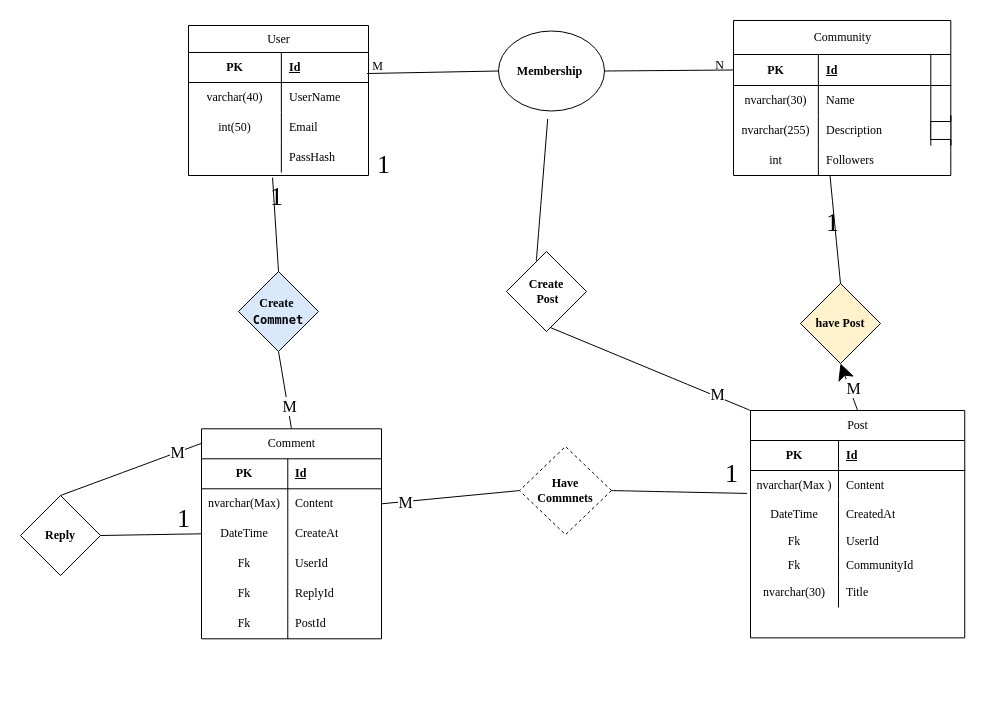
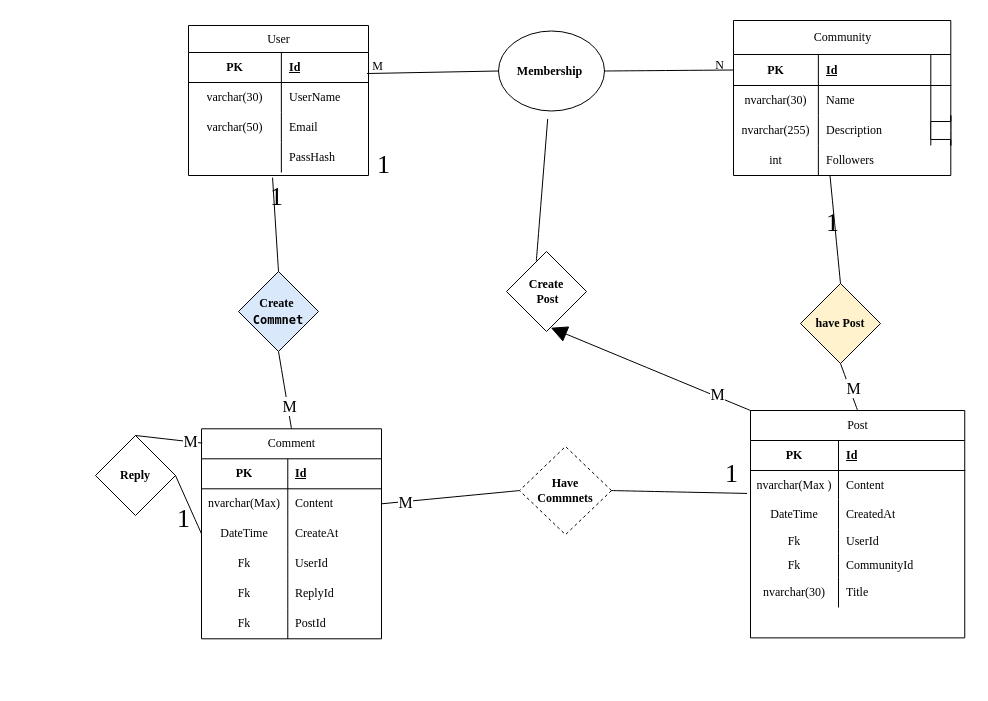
node "varchar(40)": label "varchar(40)" -> "varchar(30)"
node "int(50)": label "int(50)" -> "varchar(50)"
edge "Create Post" -- "Post": arrowhead none -> block
edge "Post" -> "have Post": arrowhead classic -> none
node "Reply": moved (61, 536) -> (136, 476)
